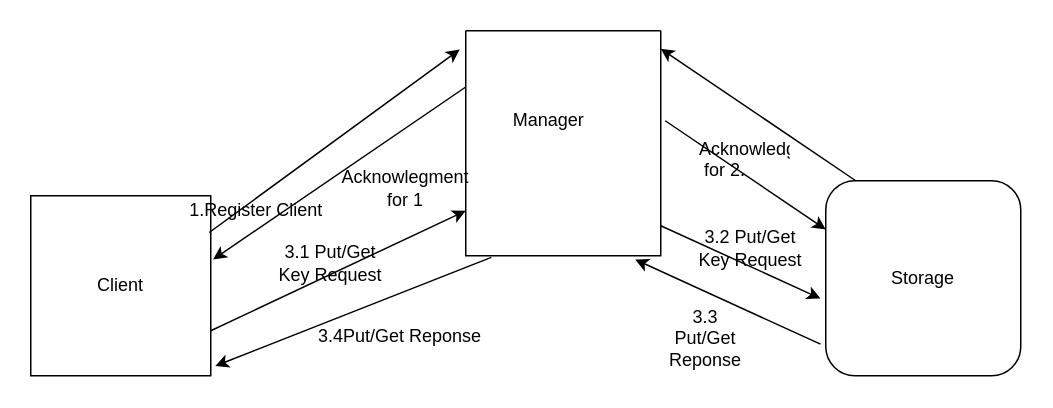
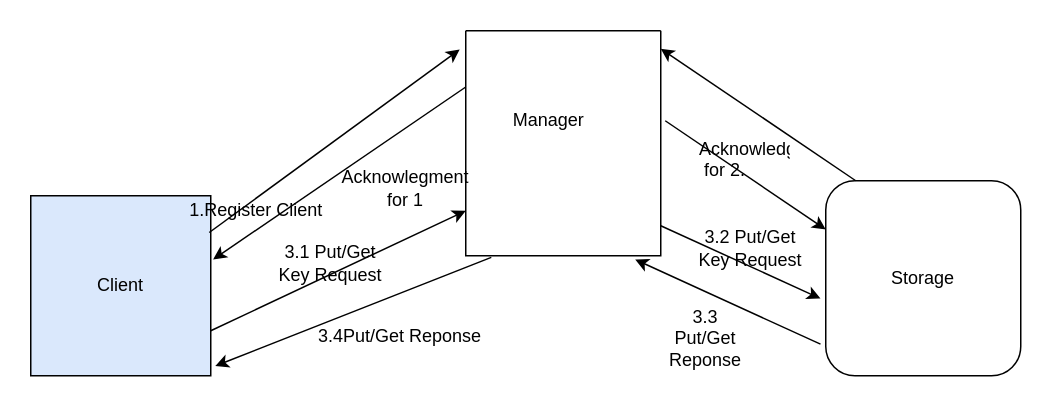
node "Client": fillcolor #ffffff -> #dae8fc
